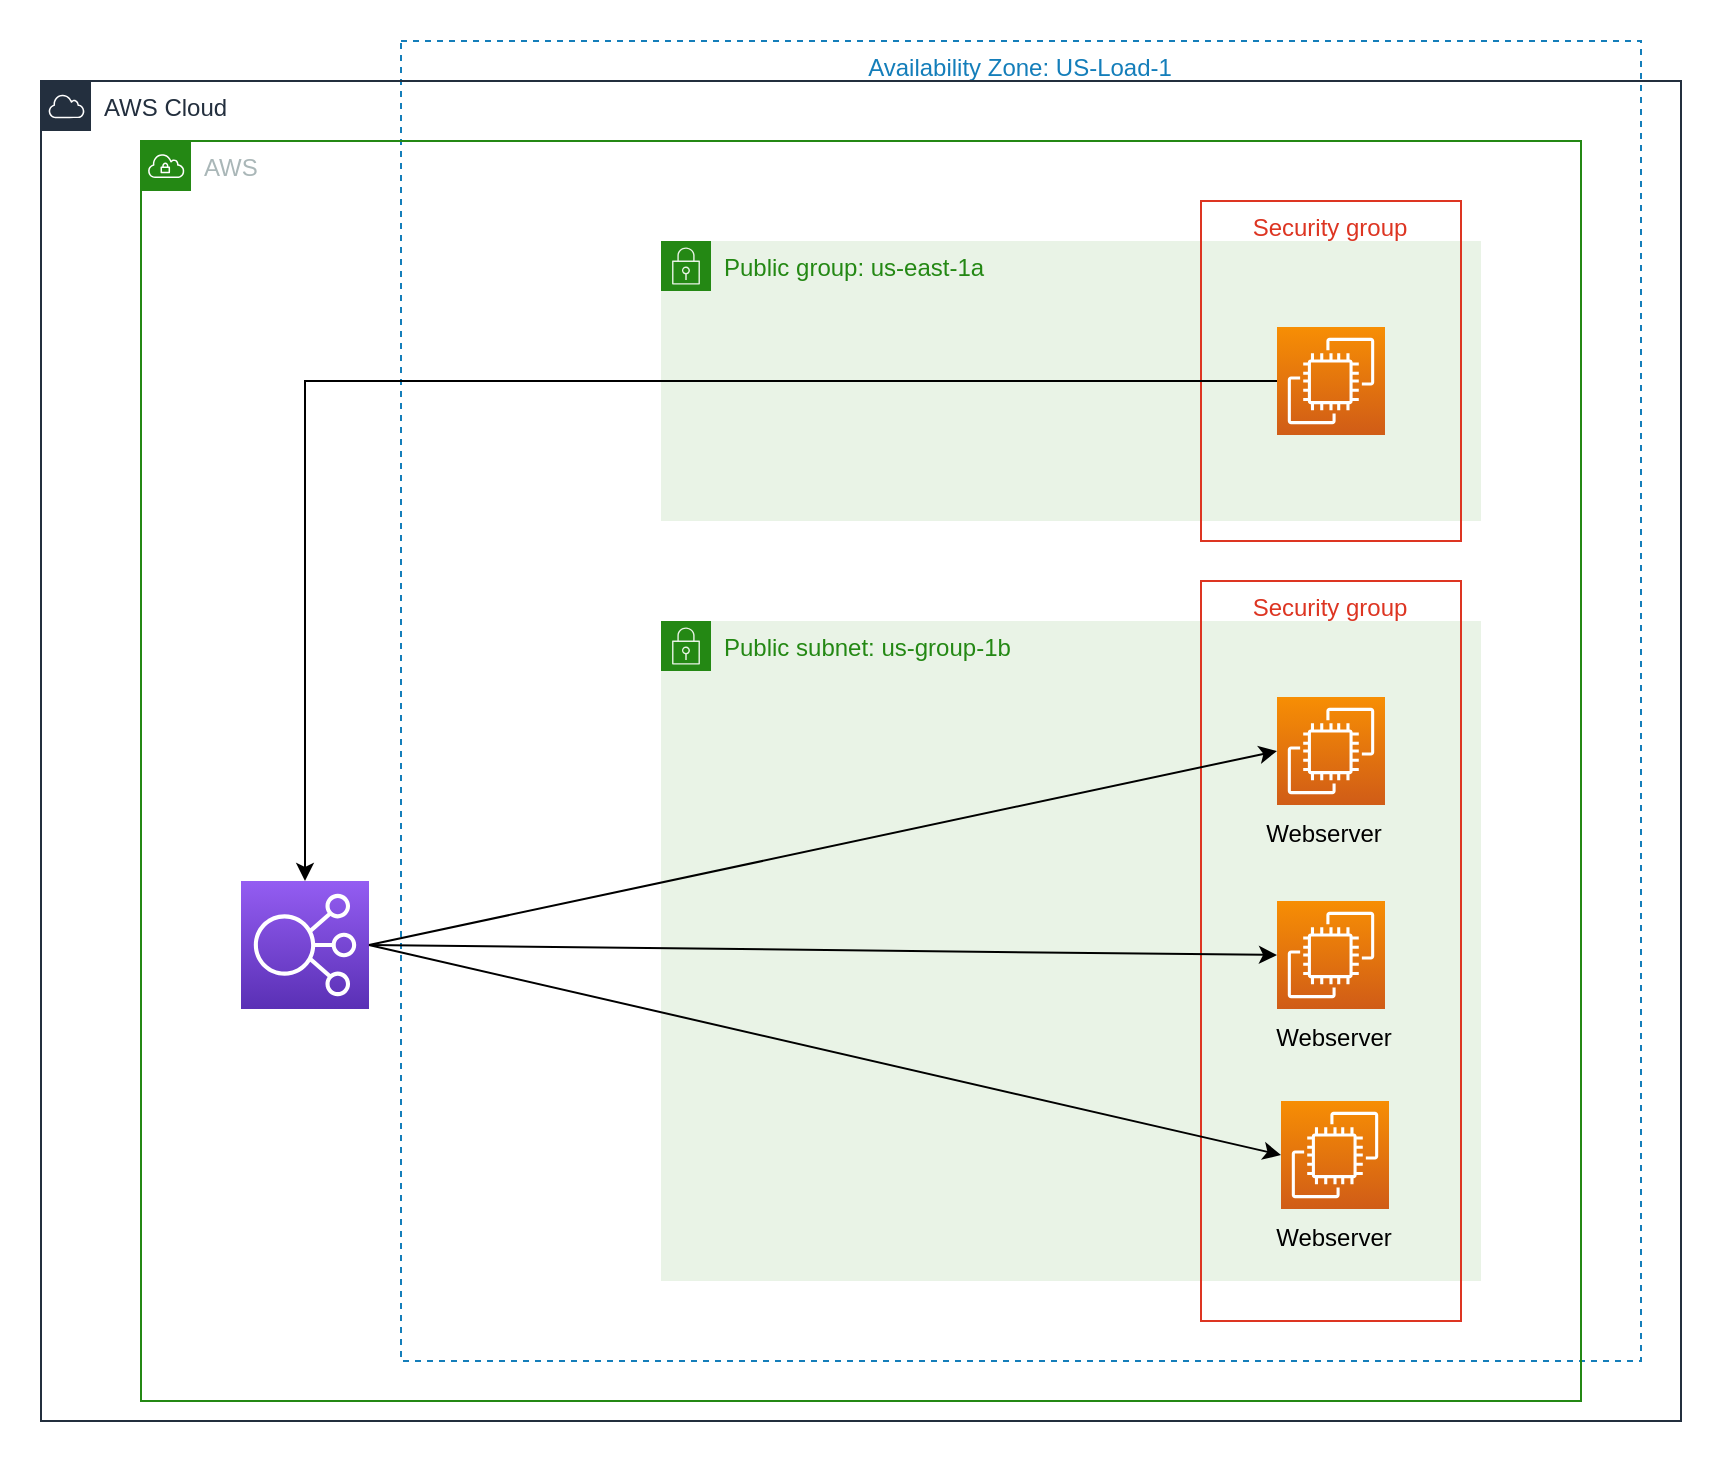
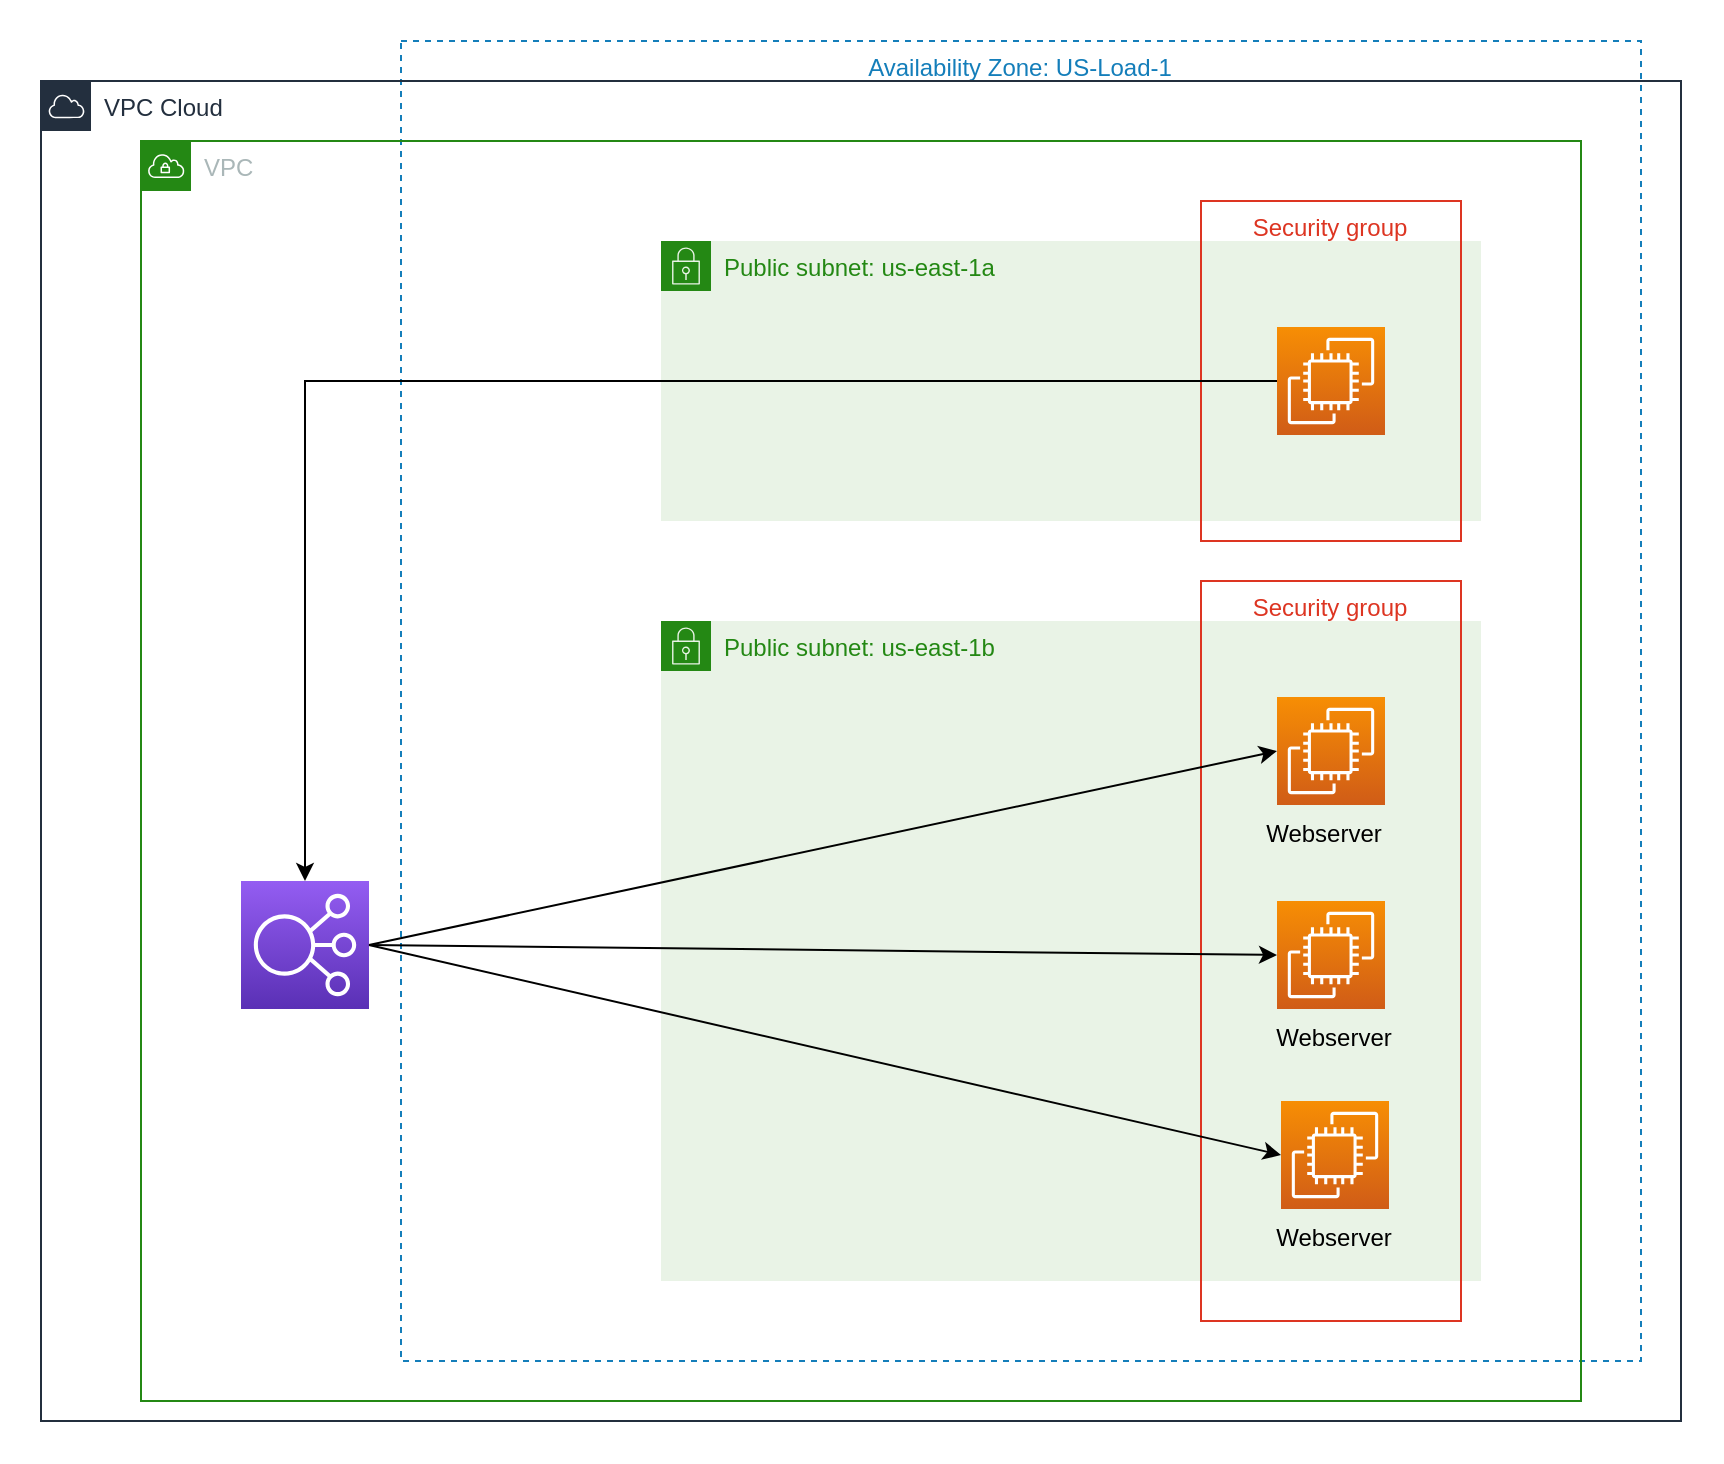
node "AWS Cloud": label "AWS Cloud" -> "VPC Cloud"
node "AWS": label "AWS" -> "VPC"
node "Public group: us-east-1a": label "Public group: us-east-1a" -> "Public subnet: us-east-1a"
node "Public subnet: us-group-1b": label "Public subnet: us-group-1b" -> "Public subnet: us-east-1b"
